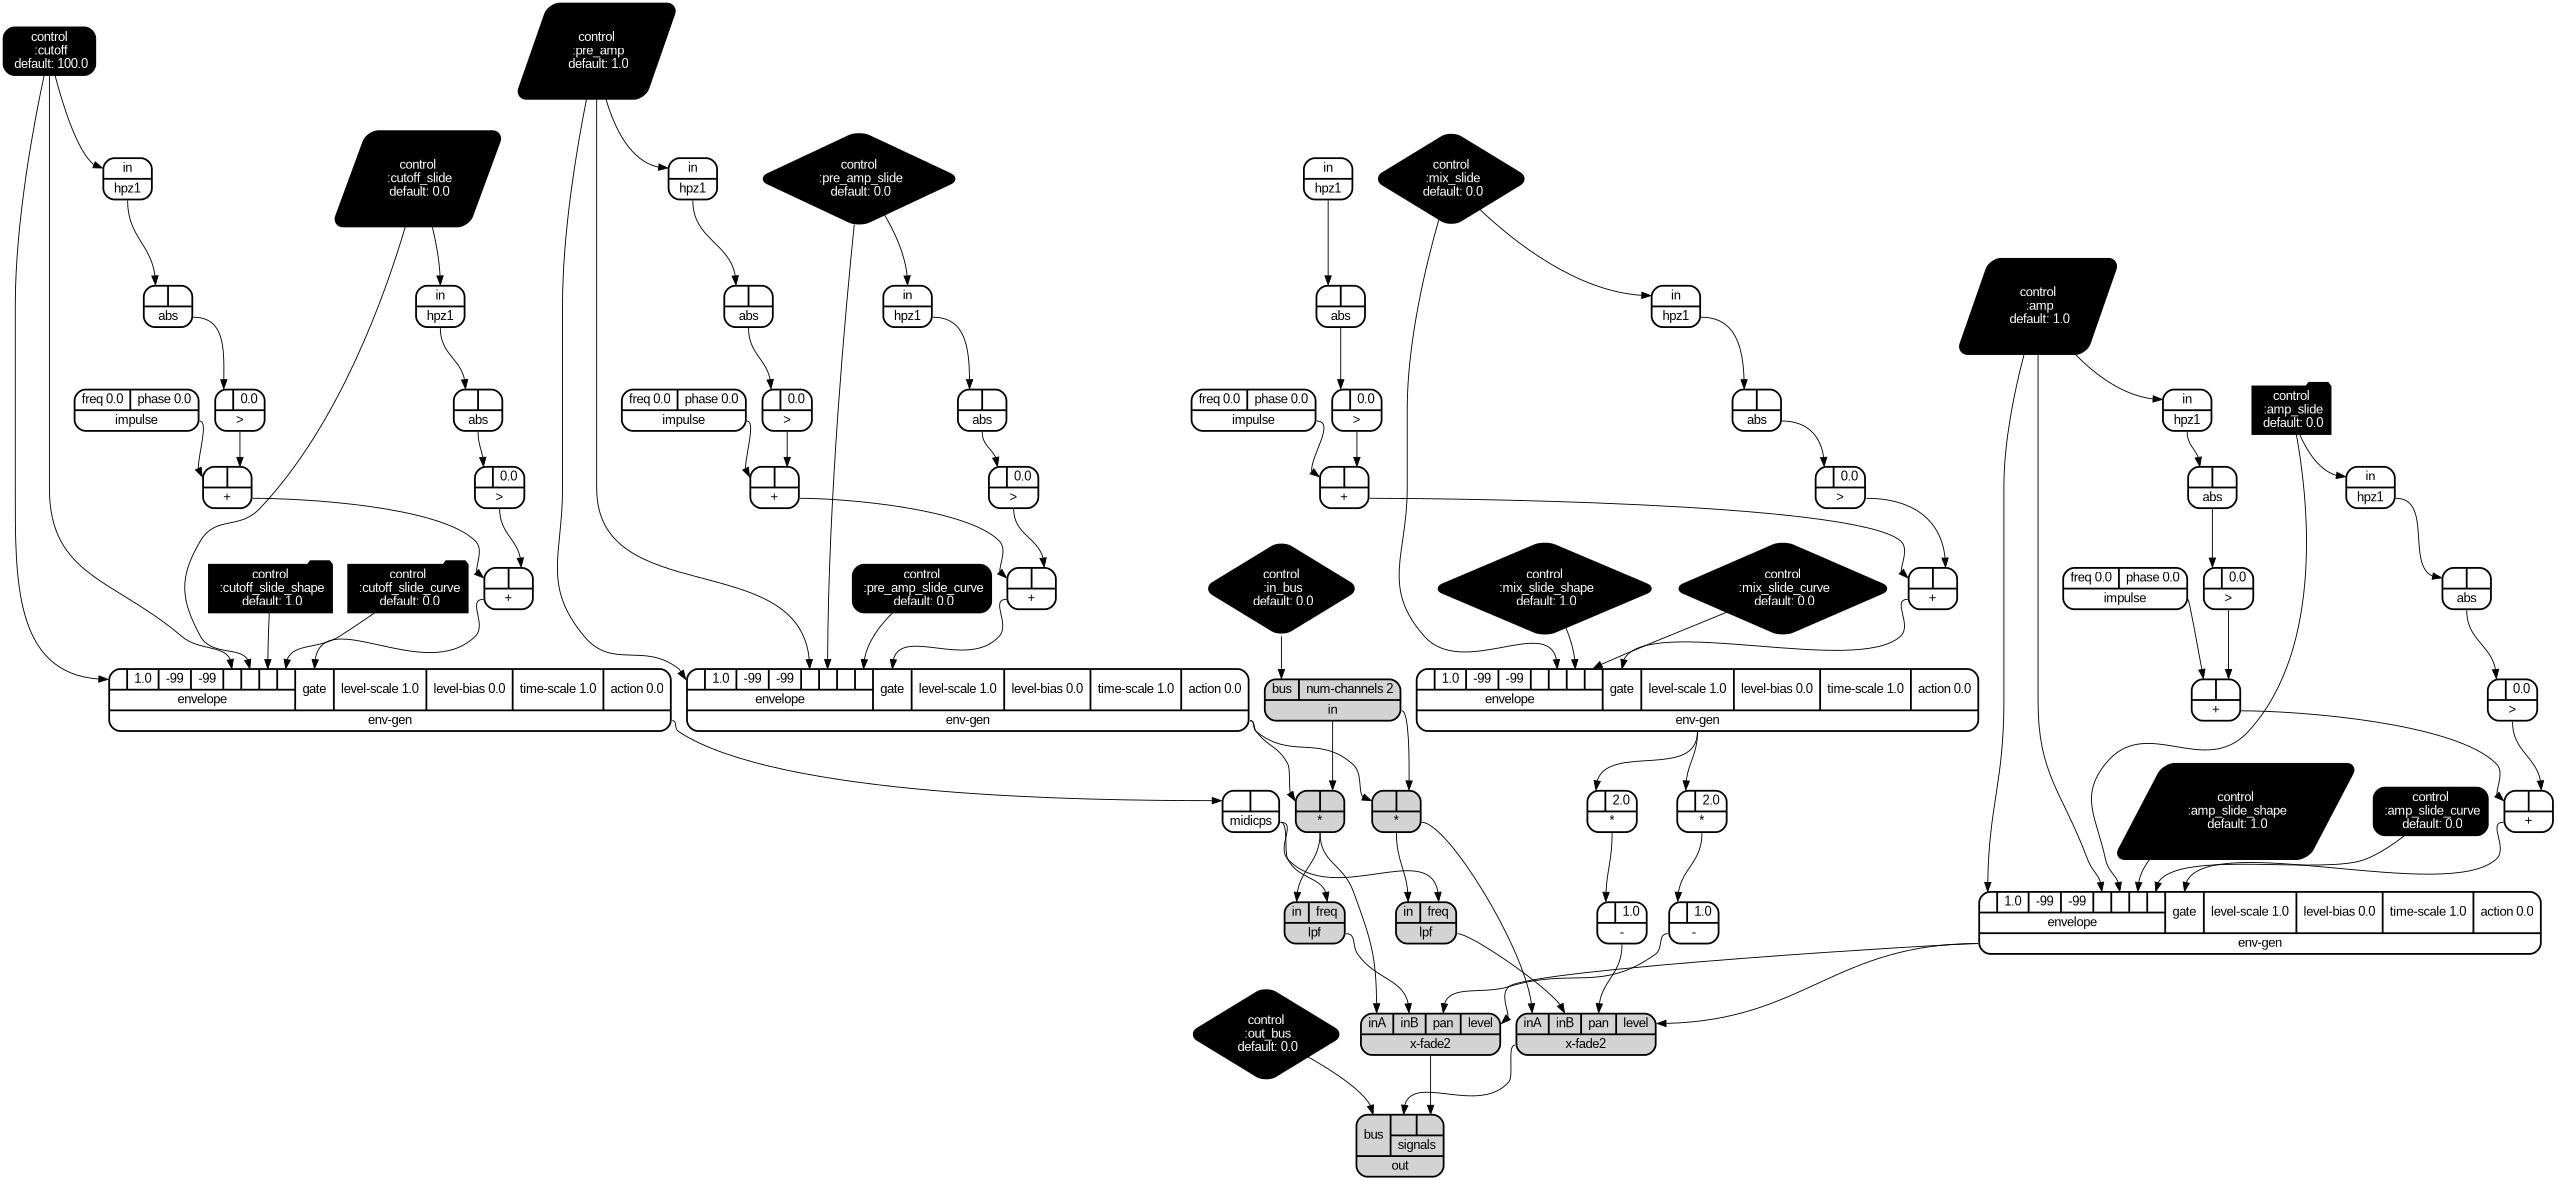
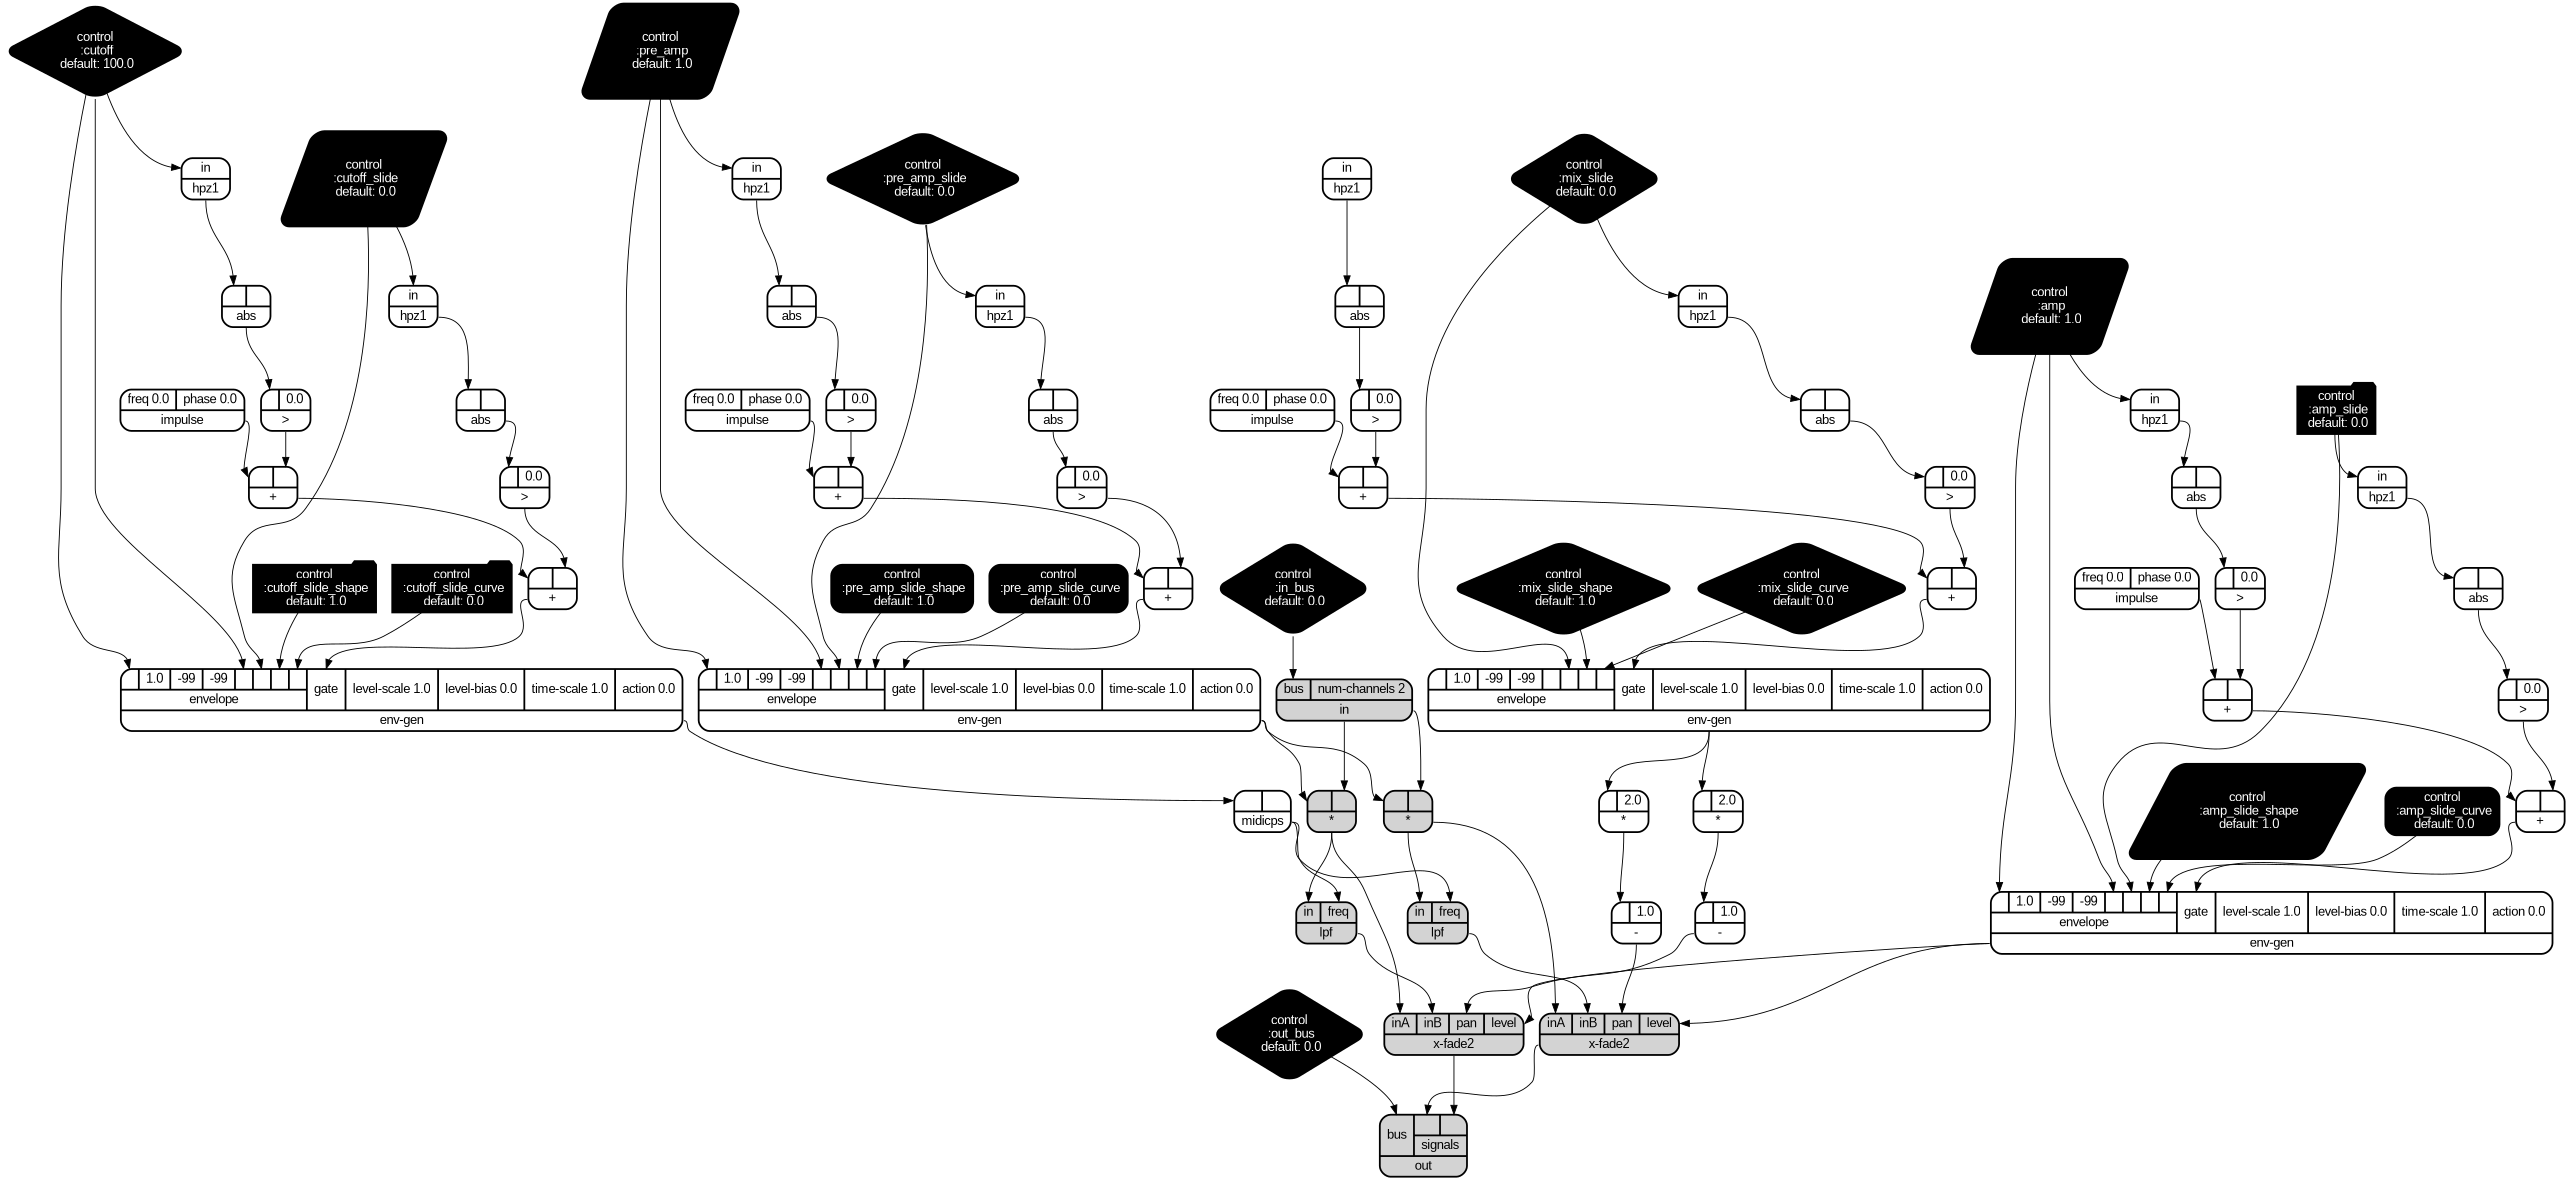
node "control :cutoff default: 100.0": shape box -> diamond
node "control :pre_amp_slide_shape default: 1.0": added
